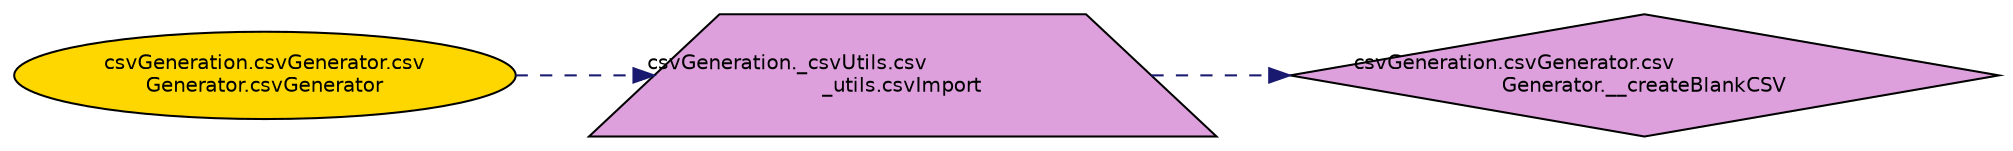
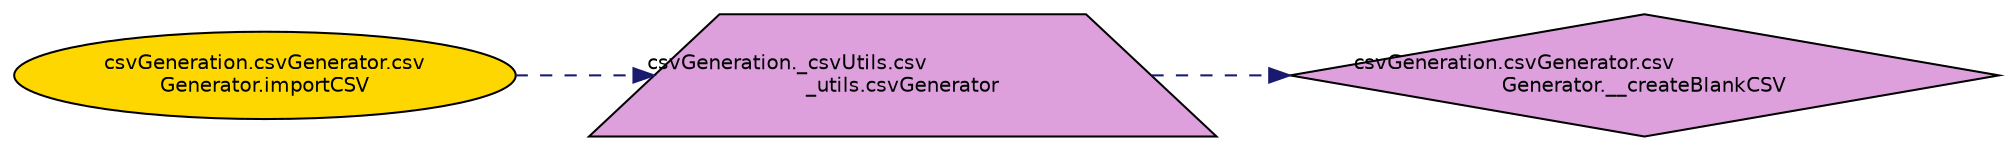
node "csvGeneration.csvGenerator.csv Generator.csvGenerator": label "csvGeneration.csvGenerator.csv Generator.csvGenerator" -> "csvGeneration.csvGenerator.csv Generator.importCSV"
node "csvGeneration._csvUtils.csv _utils.csvImport": label "csvGeneration._csvUtils.csv _utils.csvImport" -> "csvGeneration._csvUtils.csv _utils.csvGenerator"
